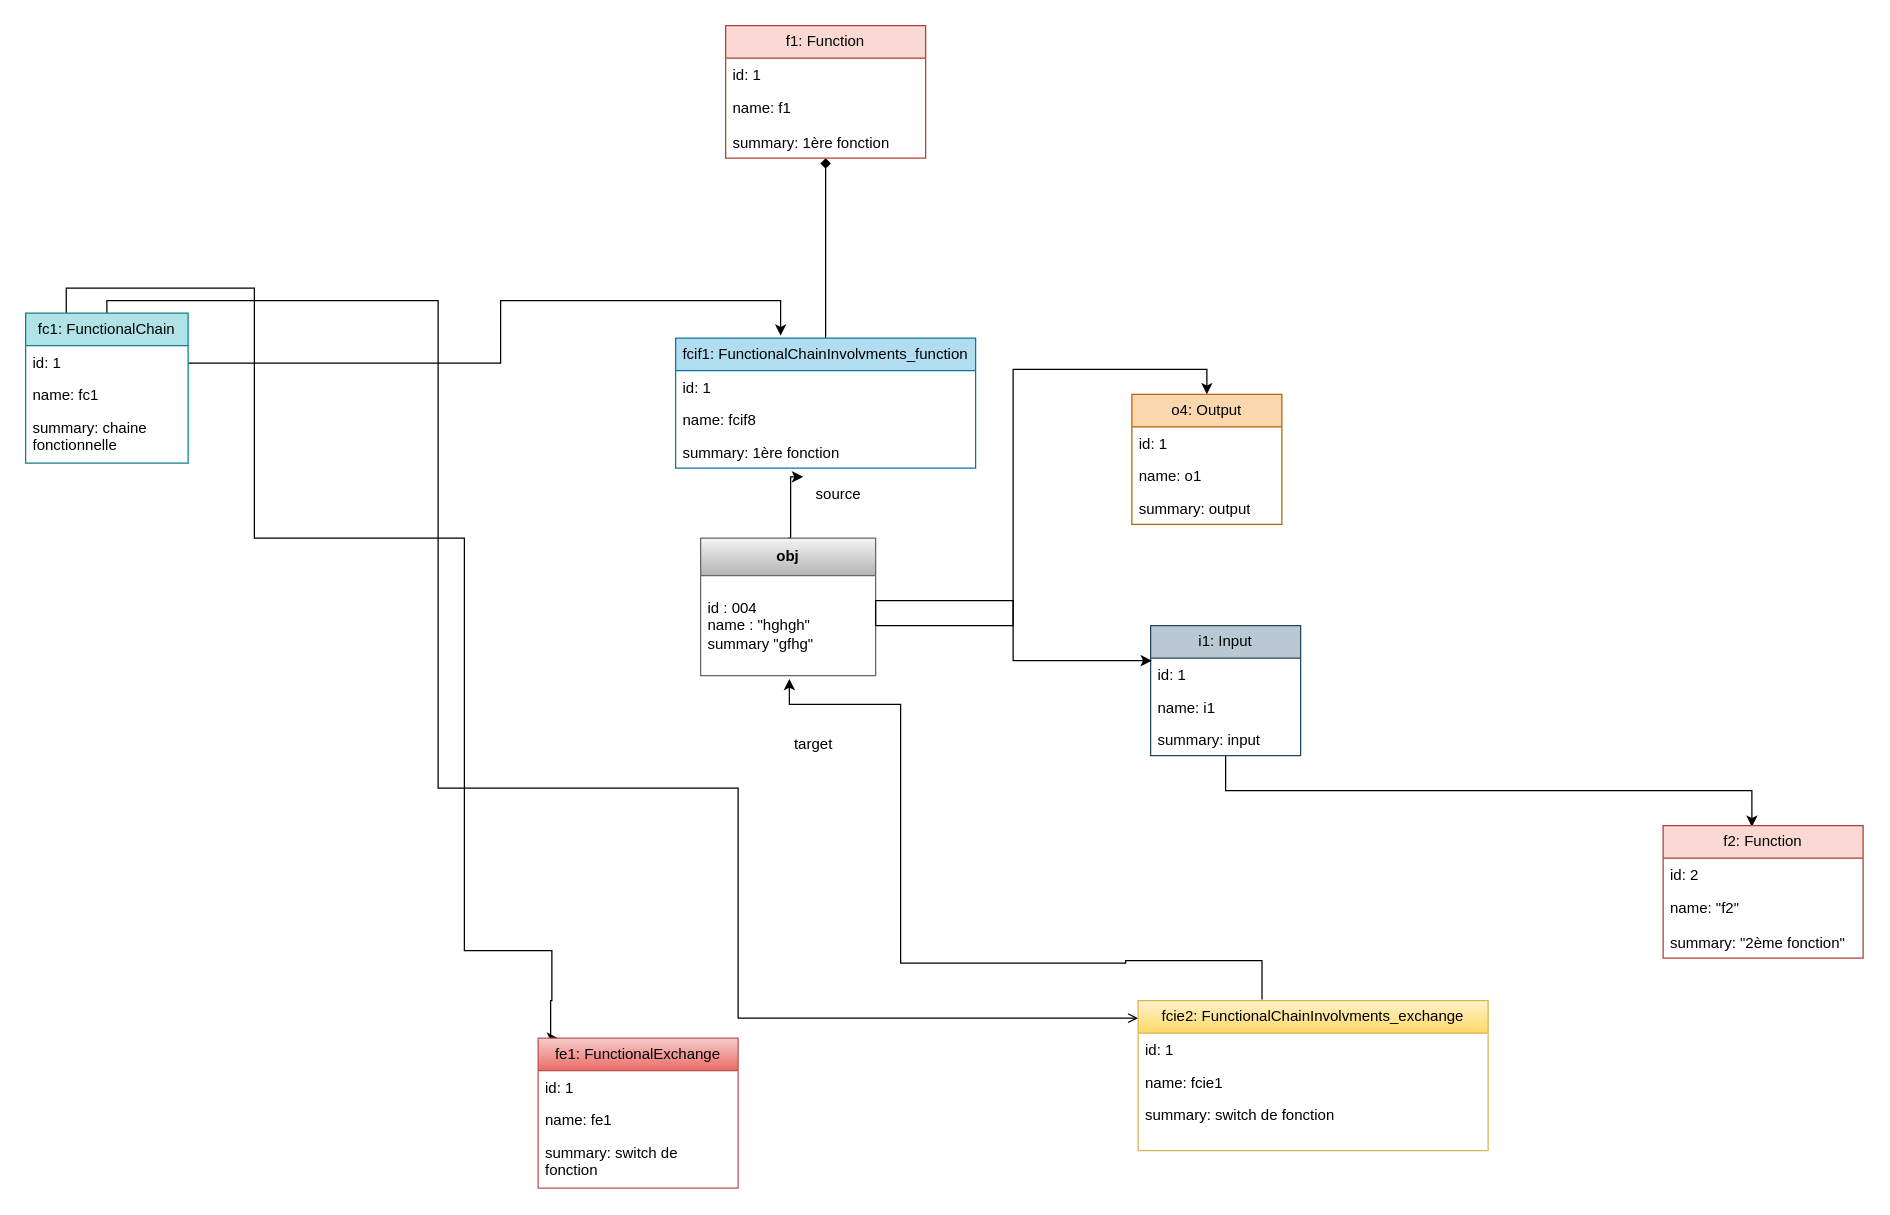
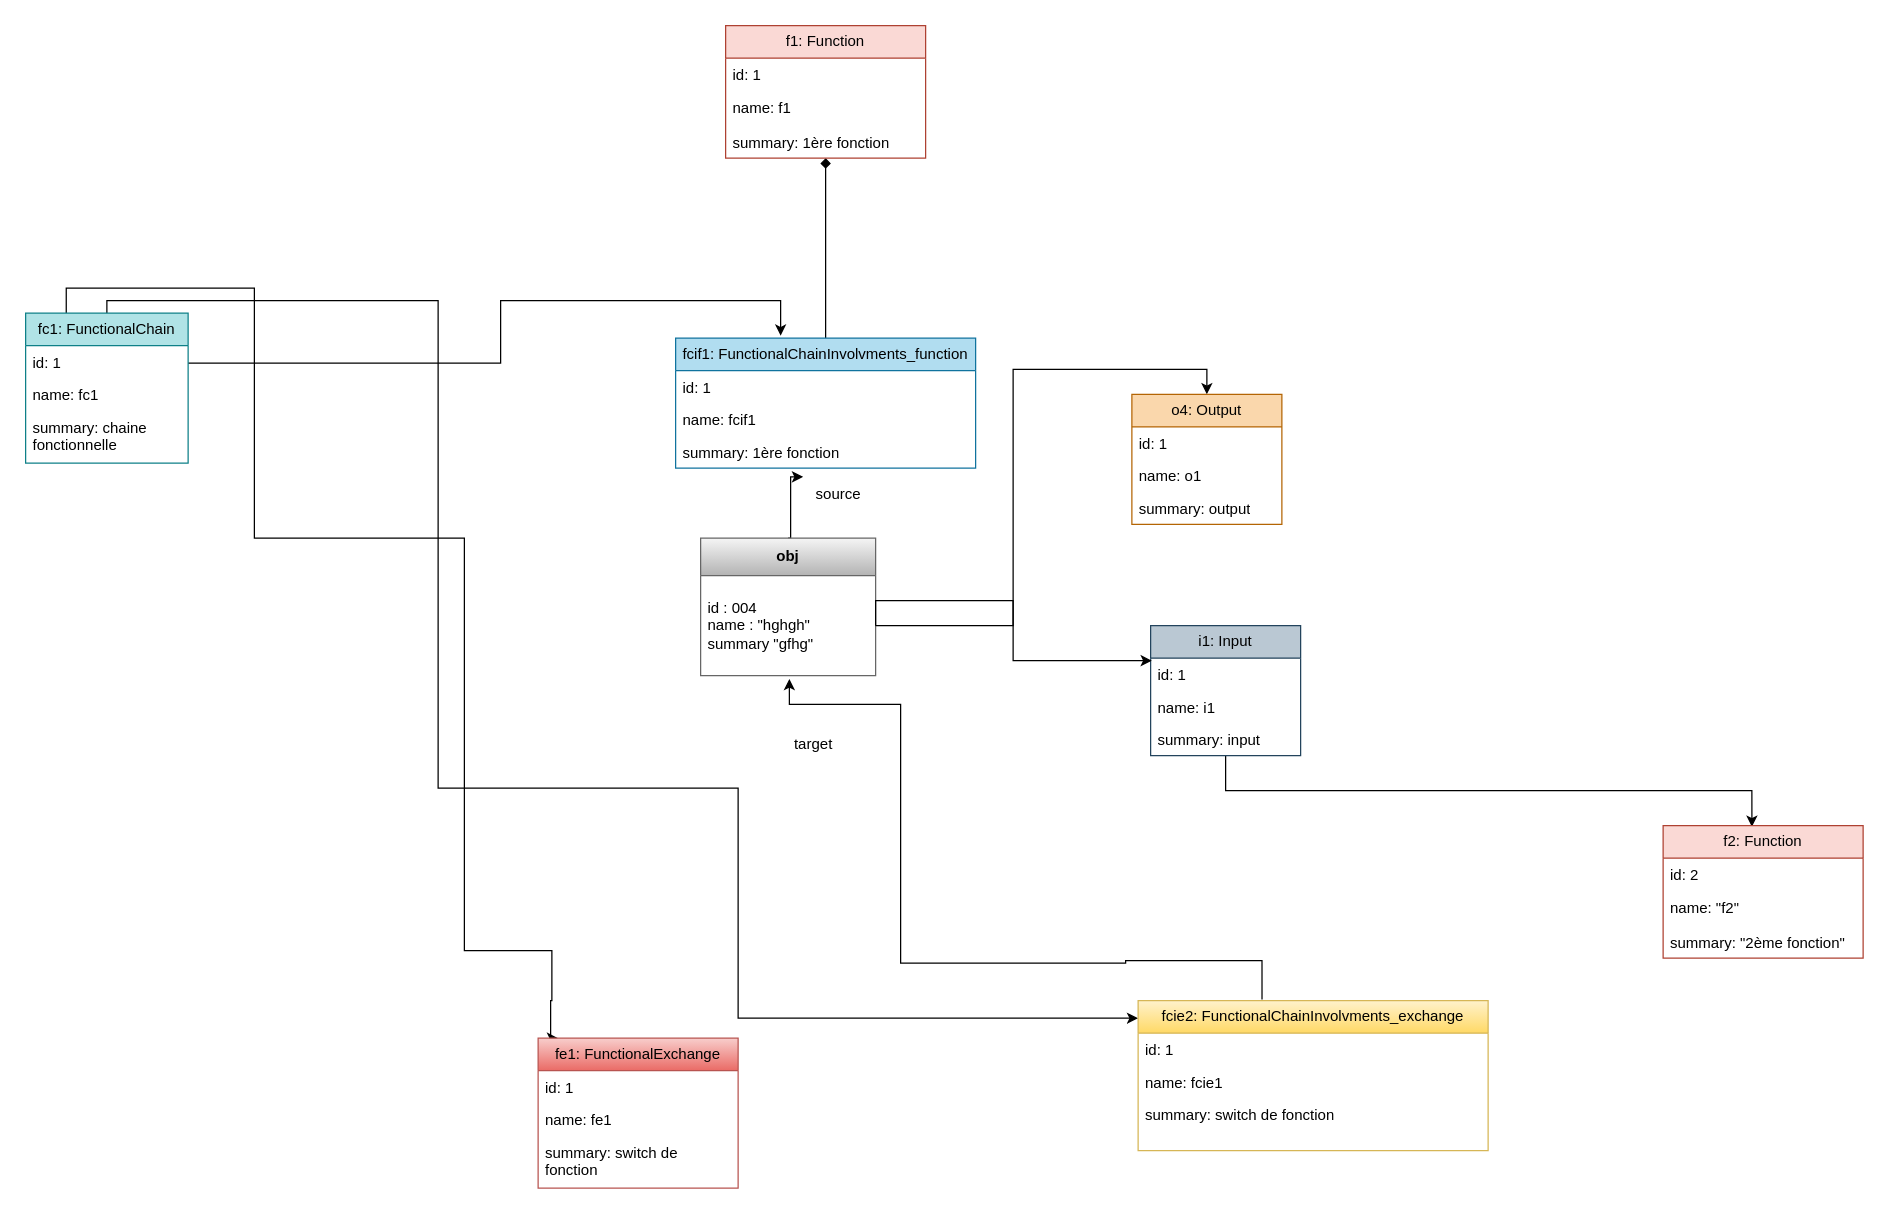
node "name: fcif8": label "name: fcif8" -> "name: fcif1"
edge "fc1: FunctionalChain" -> "fcie2: FunctionalChainInvolvments_exchange": arrowhead open -> classic
